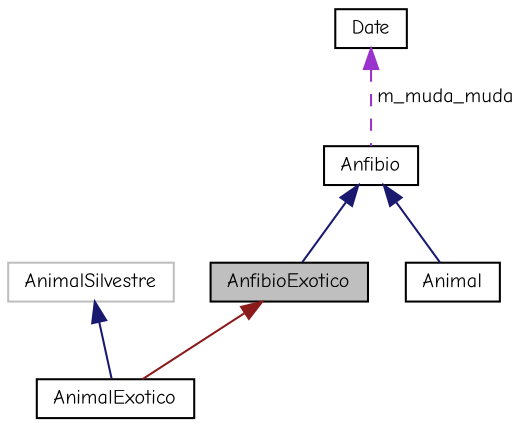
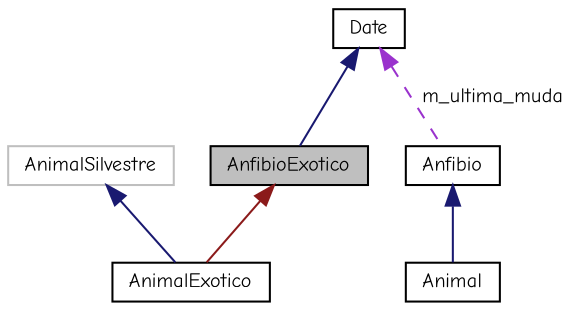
edge "Anfibio" -> "Date": label " m_muda_muda" -> " m_ultima_muda"
edge "AnfibioExotico" -> "Anfibio": now "AnfibioExotico" -> "Date"
